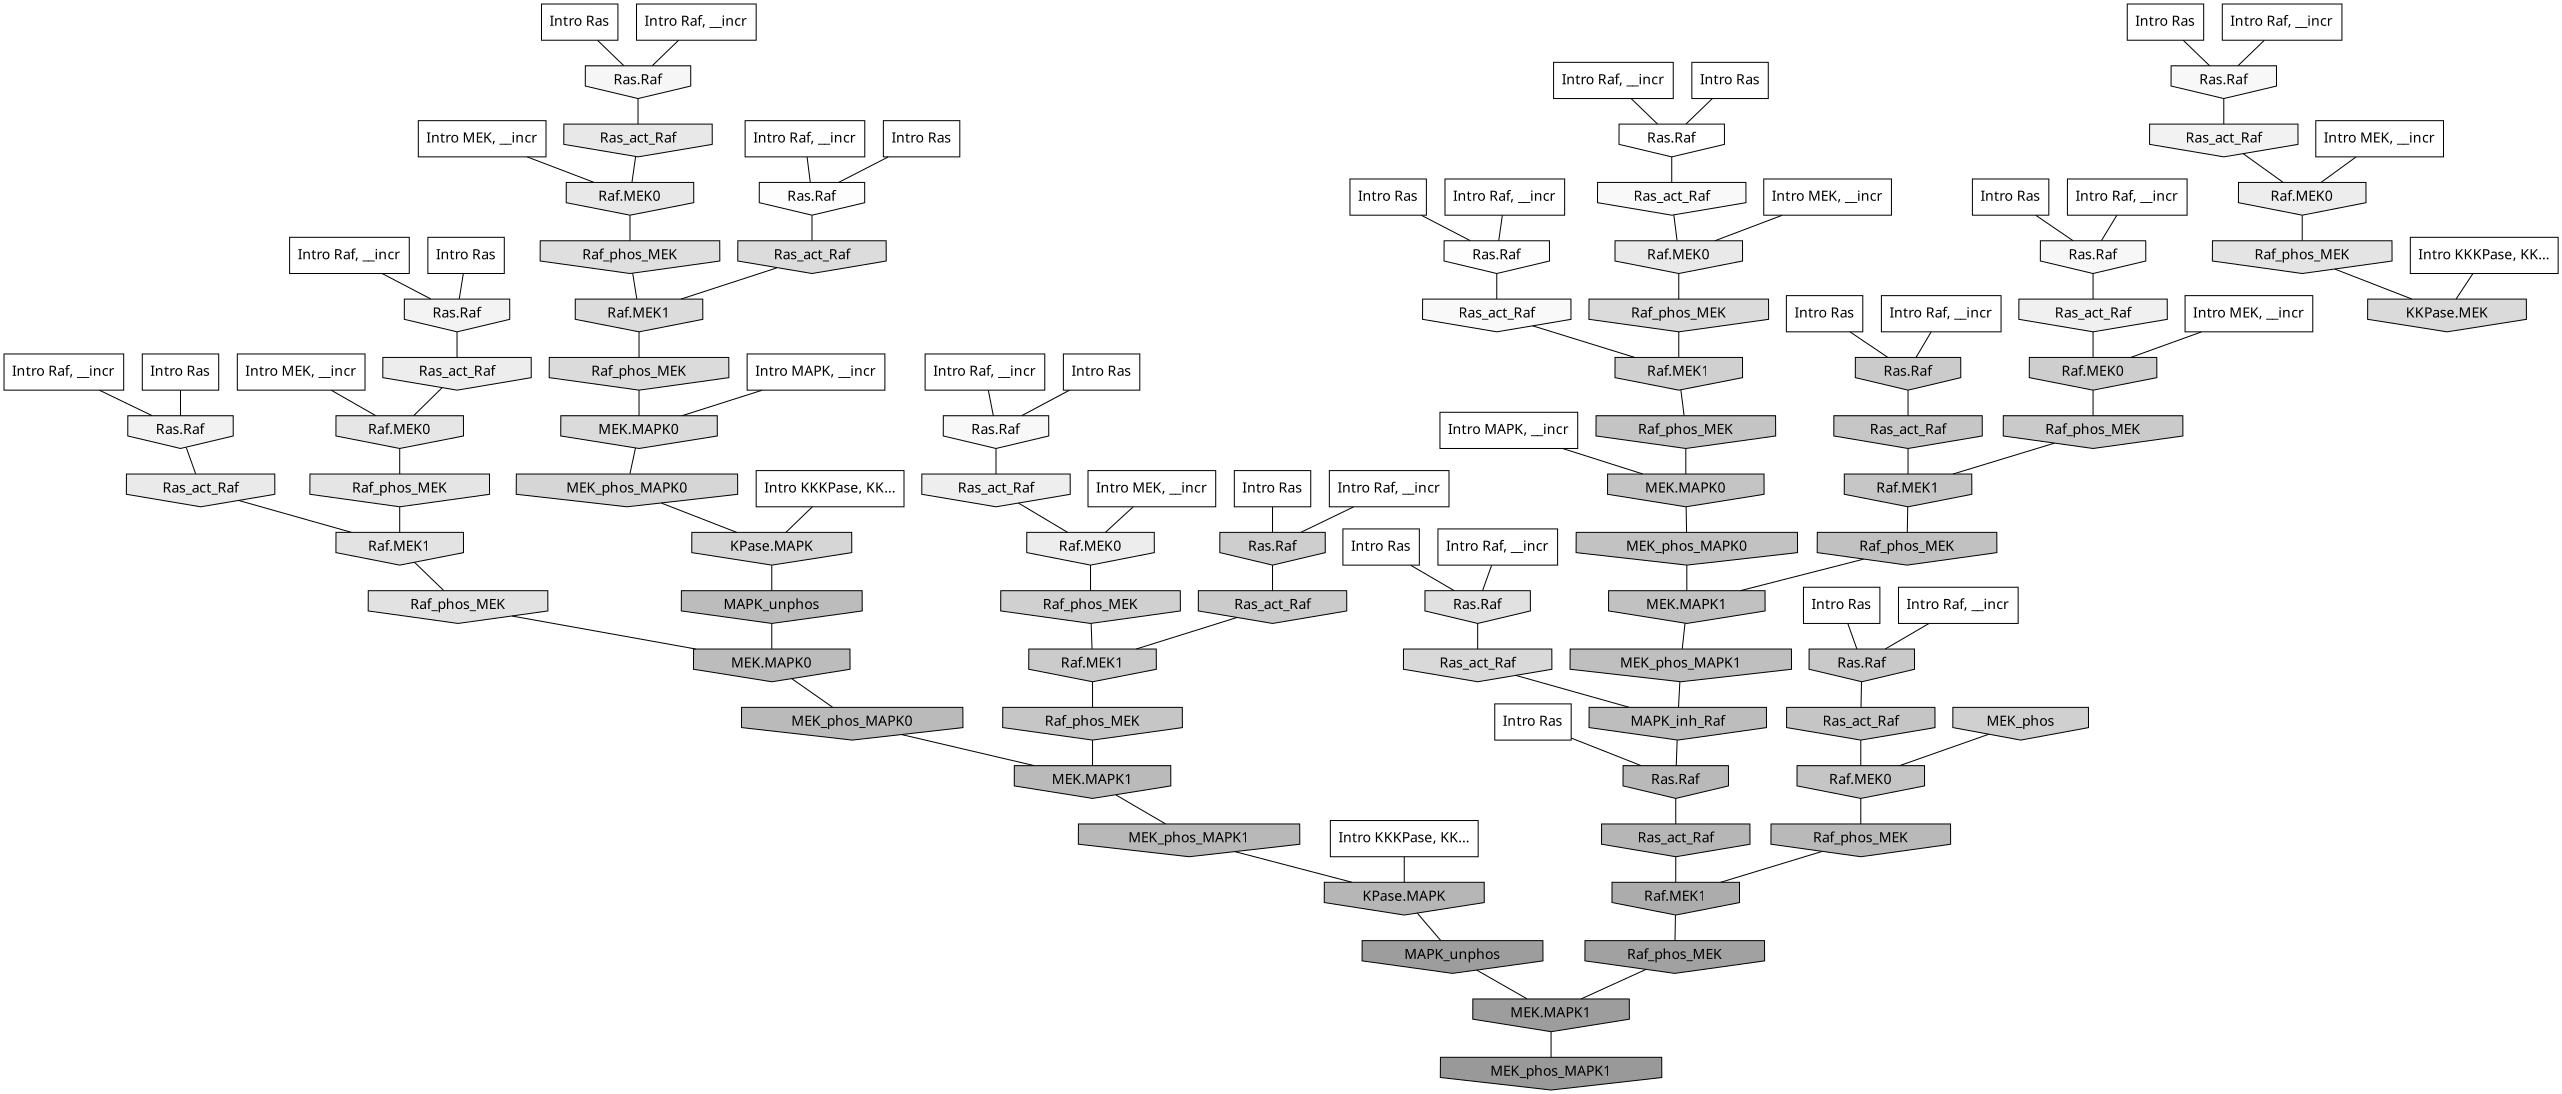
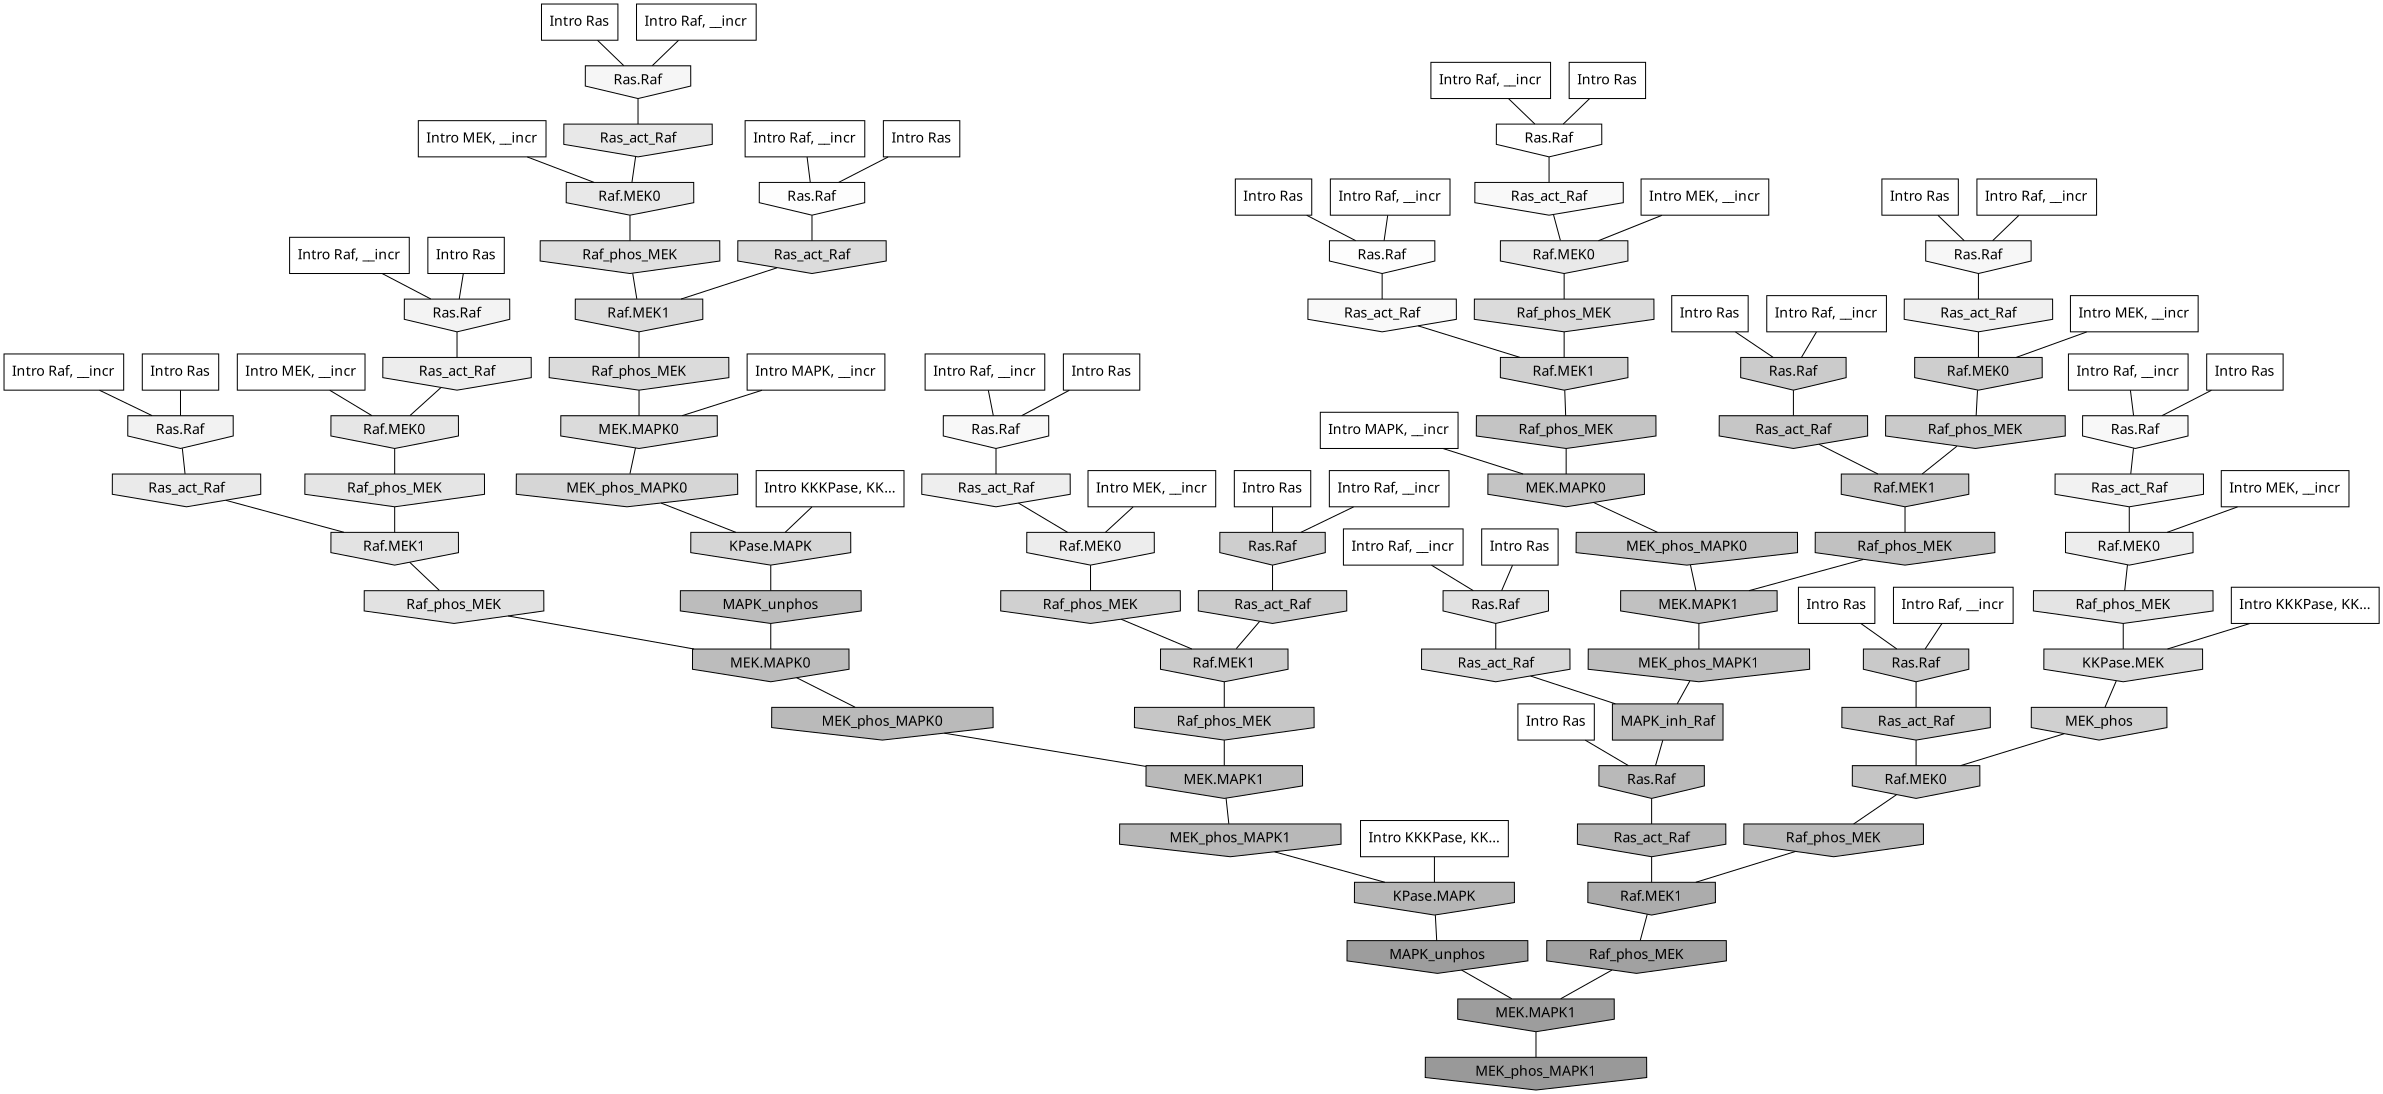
edge "KKPase.MEK" -- "MEK_phos": added
node "MAPK_inh_Raf": shape invhouse -> box
